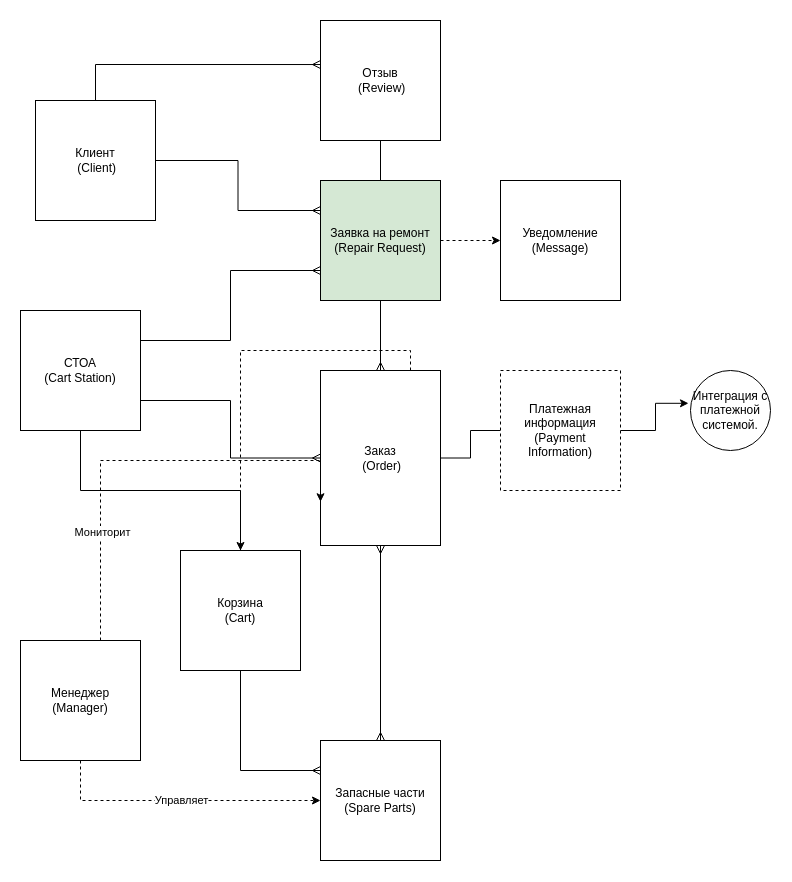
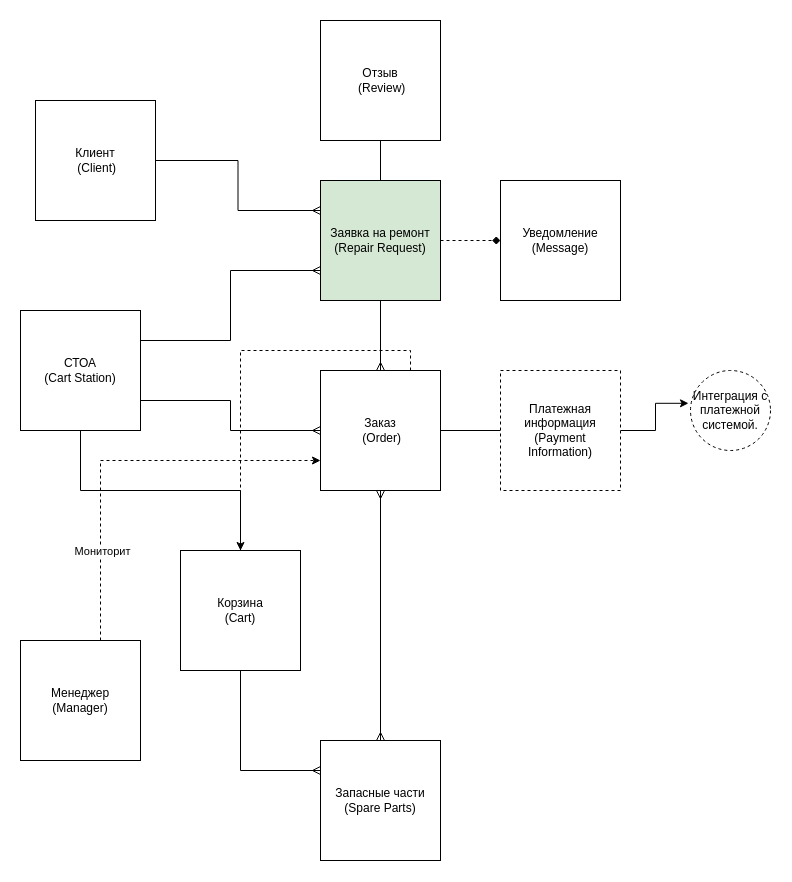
edge "Клиент (Client)" -> "Отзыв (Review)": removed
edge "Заявка на ремонт (Repair Request)" -> "Уведомление (Message)": arrowhead classic -> diamond
node "Интеграция с платежной системой.": style solid -> dashed
node "Заказ (Order)": size 120x175 -> 120x120
edge "Менеджер (Manager)" -> "Запасные части (Spare Parts)": removed, label "Управляет"
